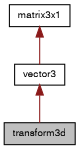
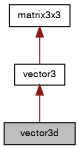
node "matrix3x1": label "matrix3x1" -> "matrix3x3"
node "transform3d": label "transform3d" -> "vector3d"
